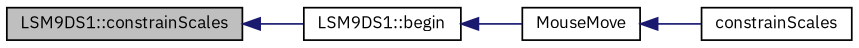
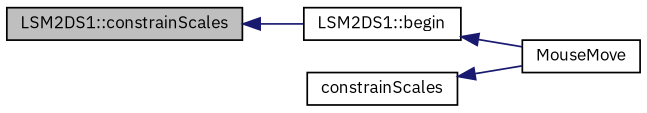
node "LSM9DS1::constrainScales": label "LSM9DS1::constrainScales" -> "LSM2DS1::constrainScales"
node "LSM9DS1::begin": label "LSM9DS1::begin" -> "LSM2DS1::begin"
edge "constrainScales" -> "MouseMove": reversed
